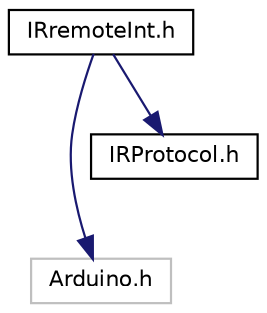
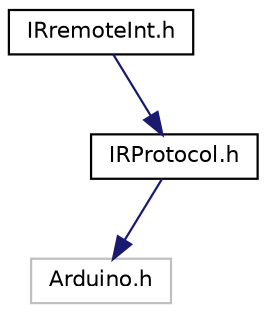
edge "IRremoteInt.h" -> "Arduino.h": now "IRProtocol.h" -> "Arduino.h"
